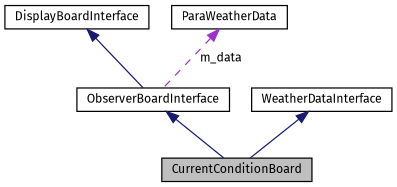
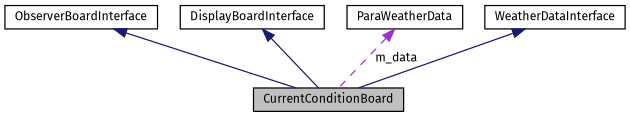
edge "ObserverBoardInterface" -> "DisplayBoardInterface": now "CurrentConditionBoard" -> "DisplayBoardInterface"
edge "ObserverBoardInterface" -> "ParaWeatherData": now "CurrentConditionBoard" -> "ParaWeatherData"
